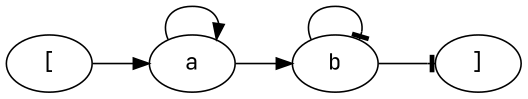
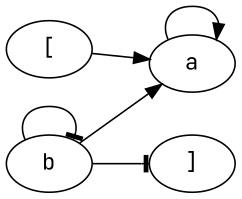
edge "a" -> "b": reversed
